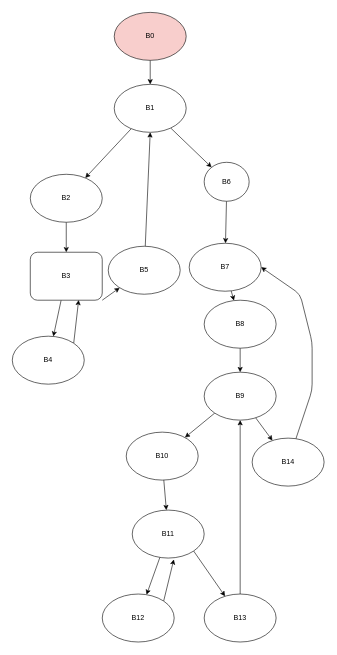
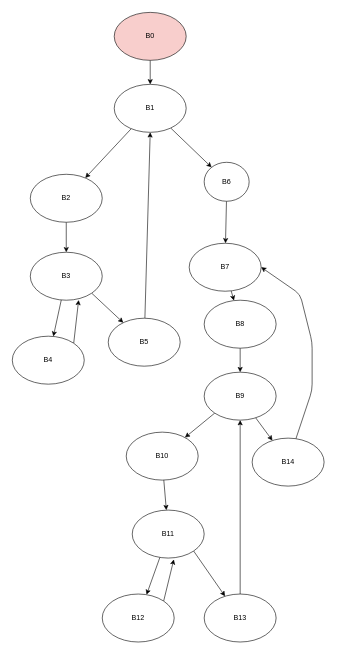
node "B5": moved (144, 270) -> (144, 342)
node "B3": shape rounded rectangle -> ellipse
